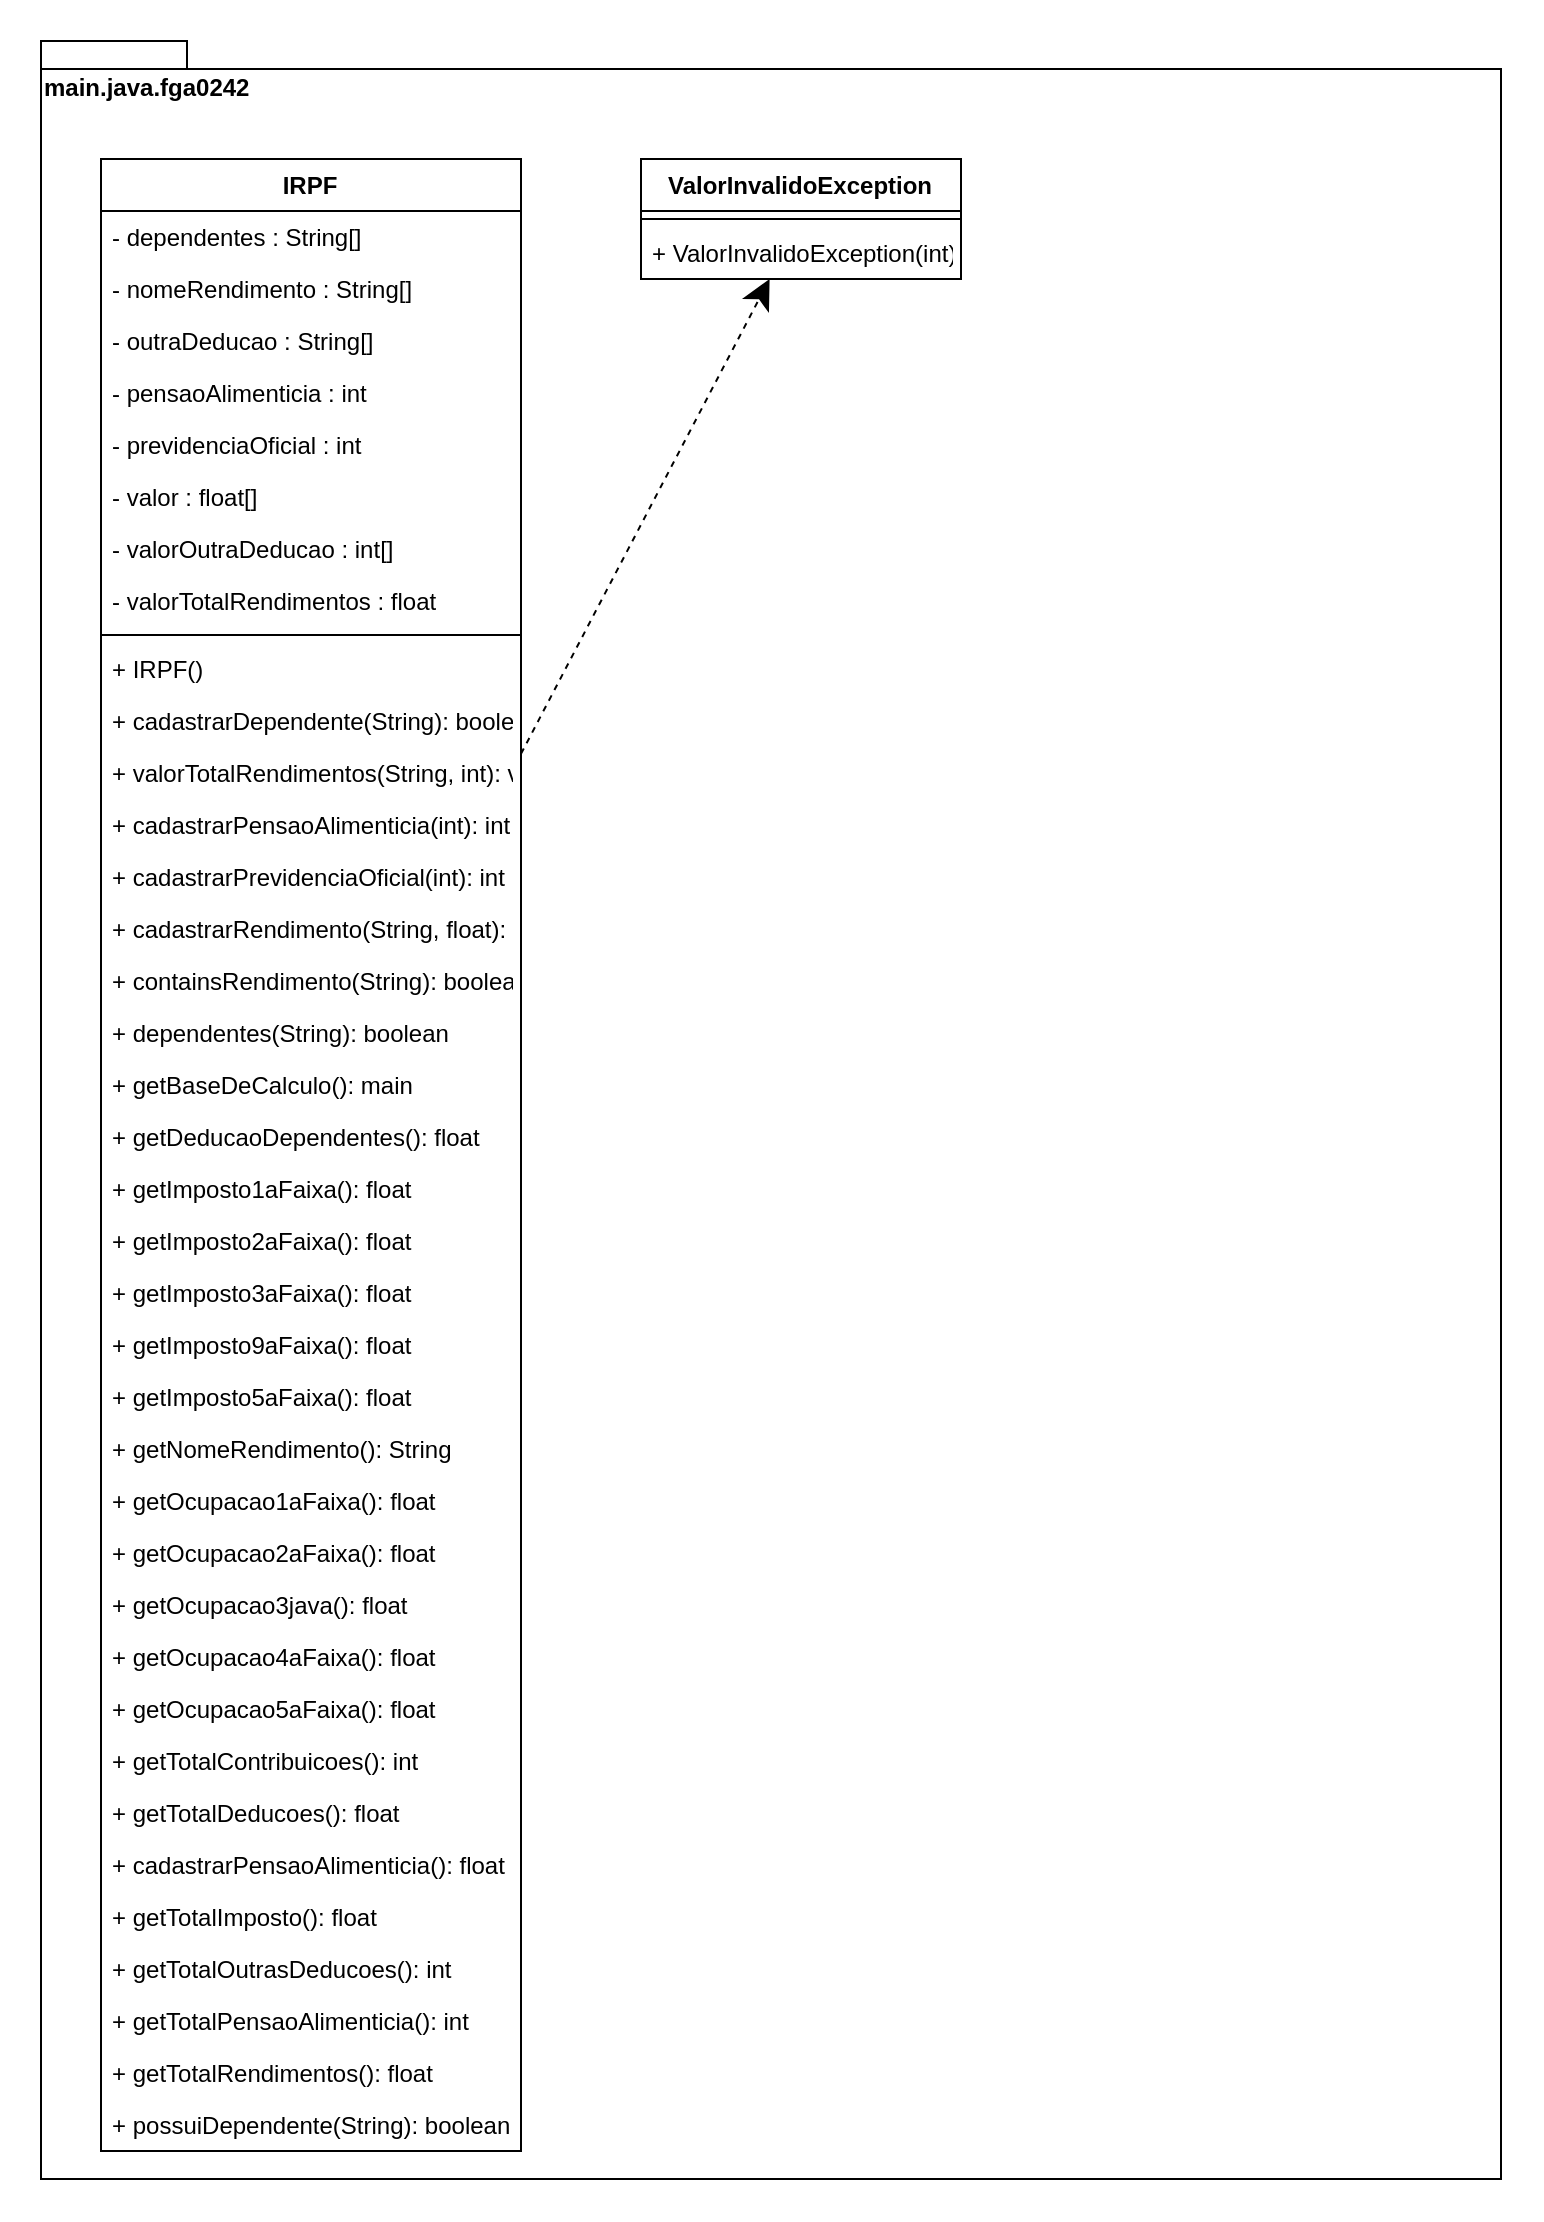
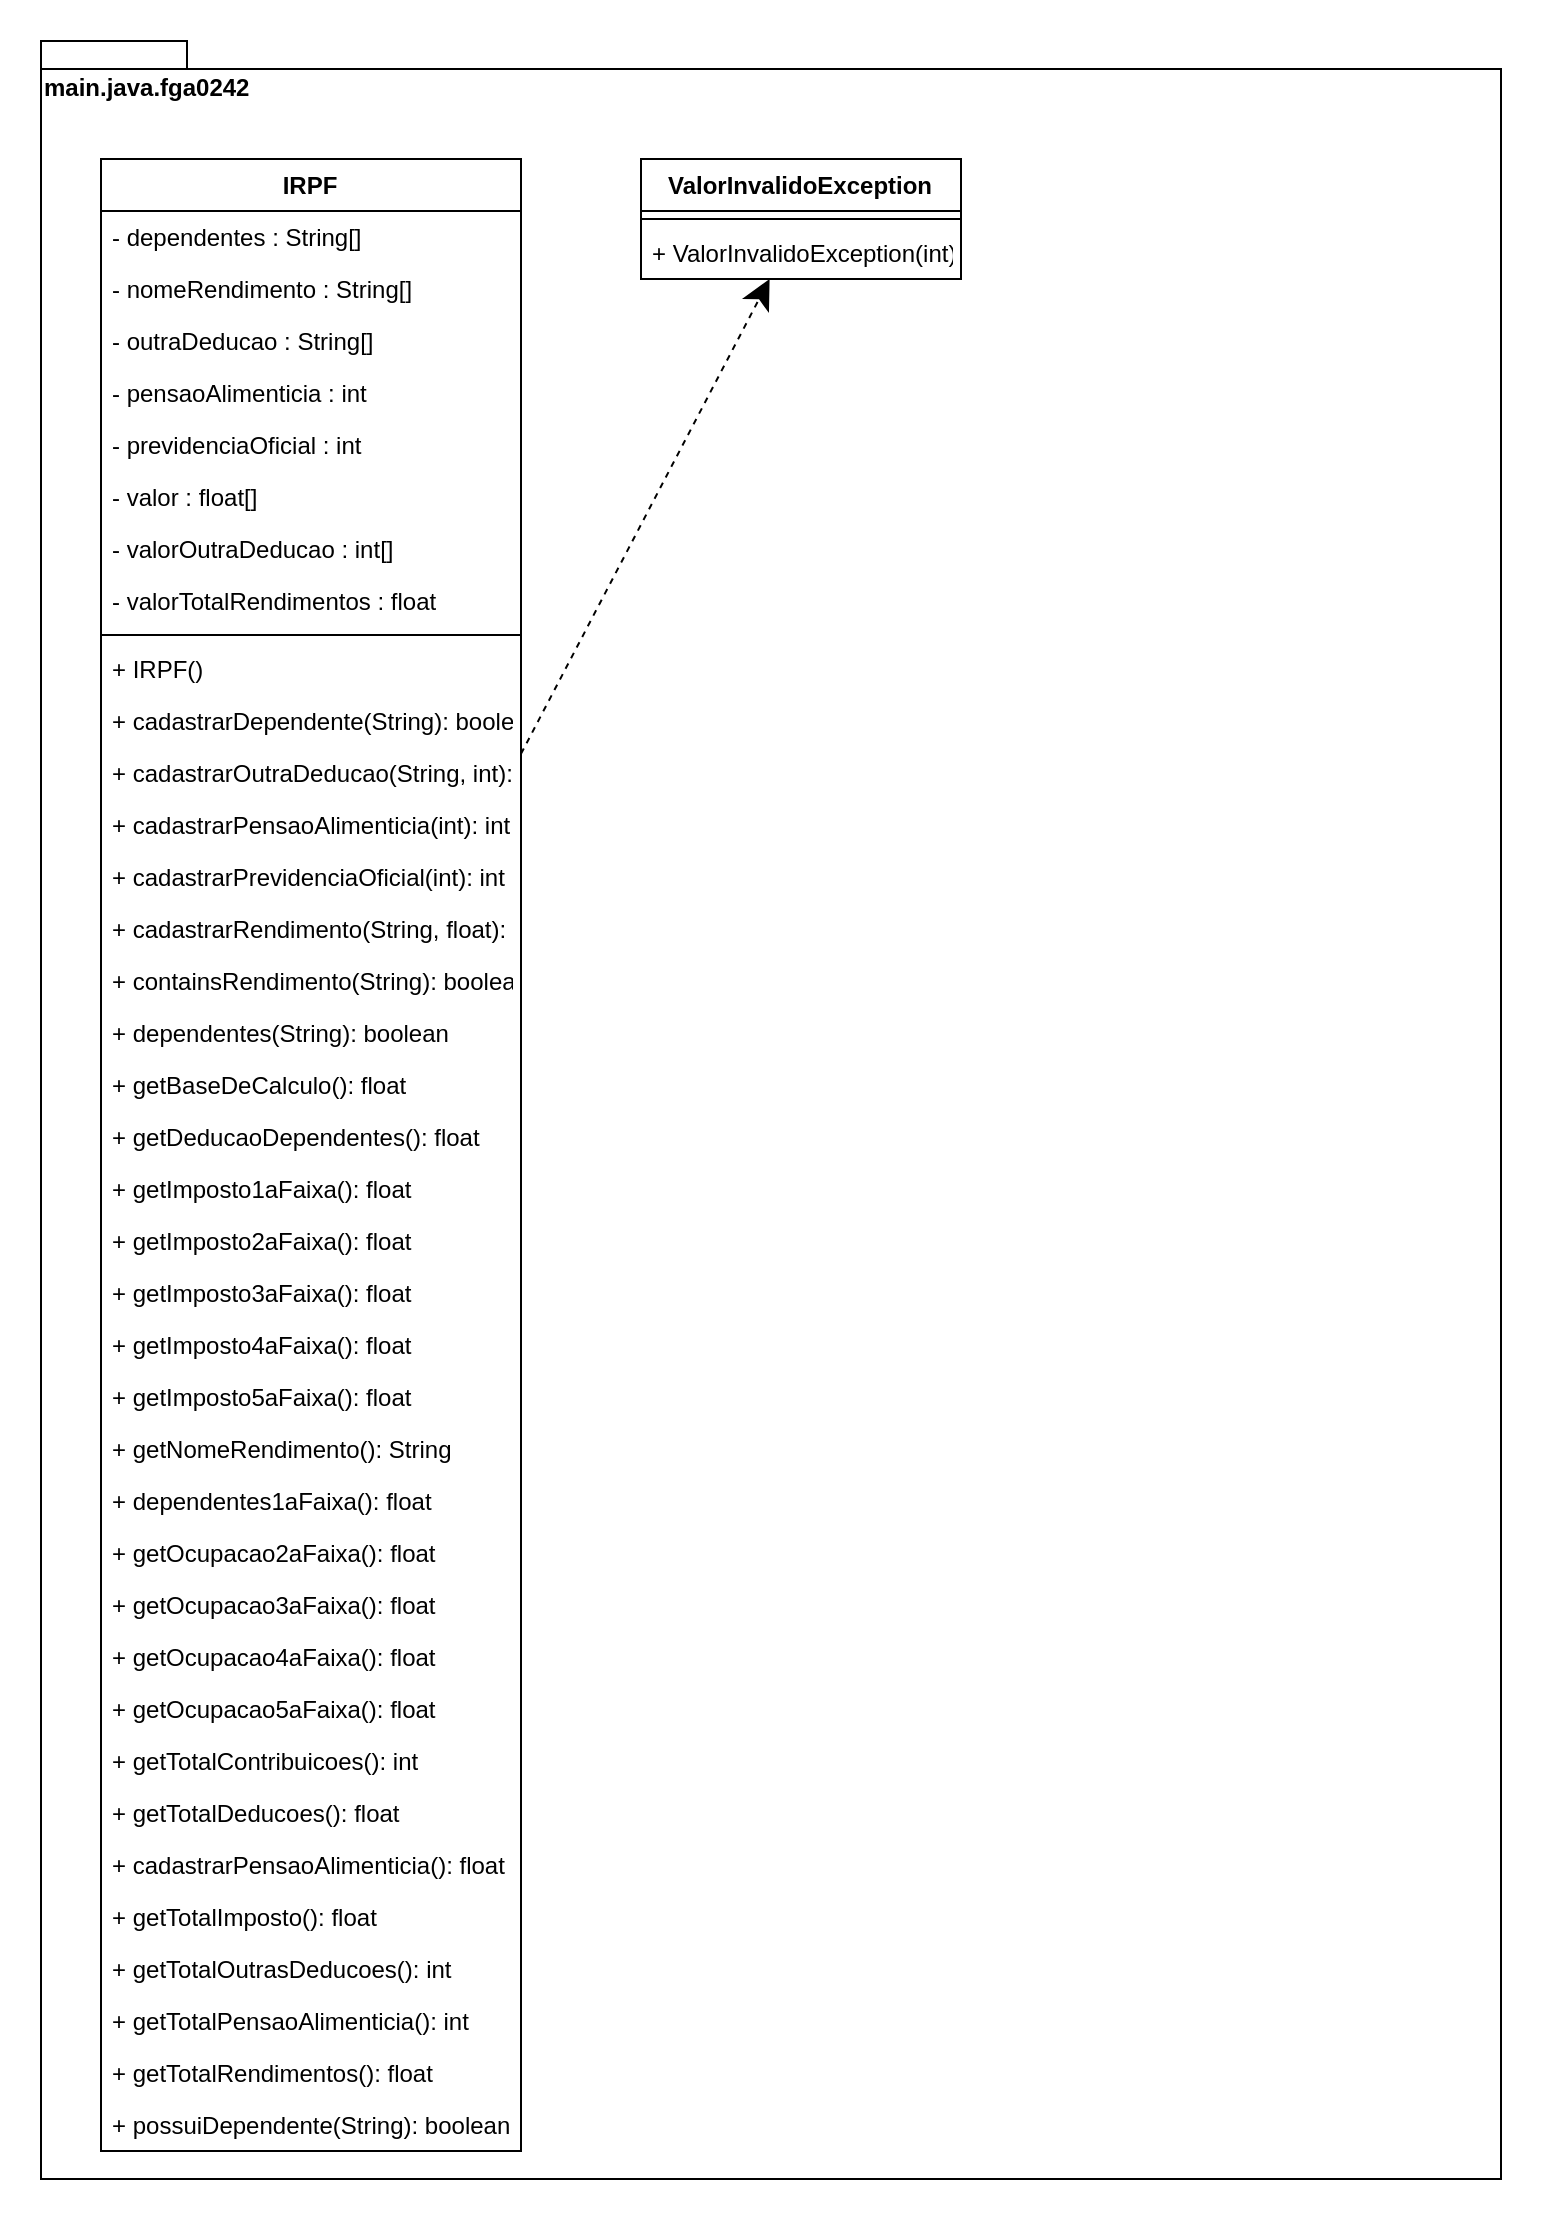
node "+ valorTotalRendimentos(String, int): void": label "+ valorTotalRendimentos(String, int): void" -> "+ cadastrarOutraDeducao(String, int): void"
node "+ getBaseDeCalculo(): main": label "+ getBaseDeCalculo(): main" -> "+ getBaseDeCalculo(): float"
node "+ getImposto9aFaixa(): float": label "+ getImposto9aFaixa(): float" -> "+ getImposto4aFaixa(): float"
node "+ getOcupacao1aFaixa(): float": label "+ getOcupacao1aFaixa(): float" -> "+ dependentes1aFaixa(): float"
node "+ getOcupacao3java(): float": label "+ getOcupacao3java(): float" -> "+ getOcupacao3aFaixa(): float"
